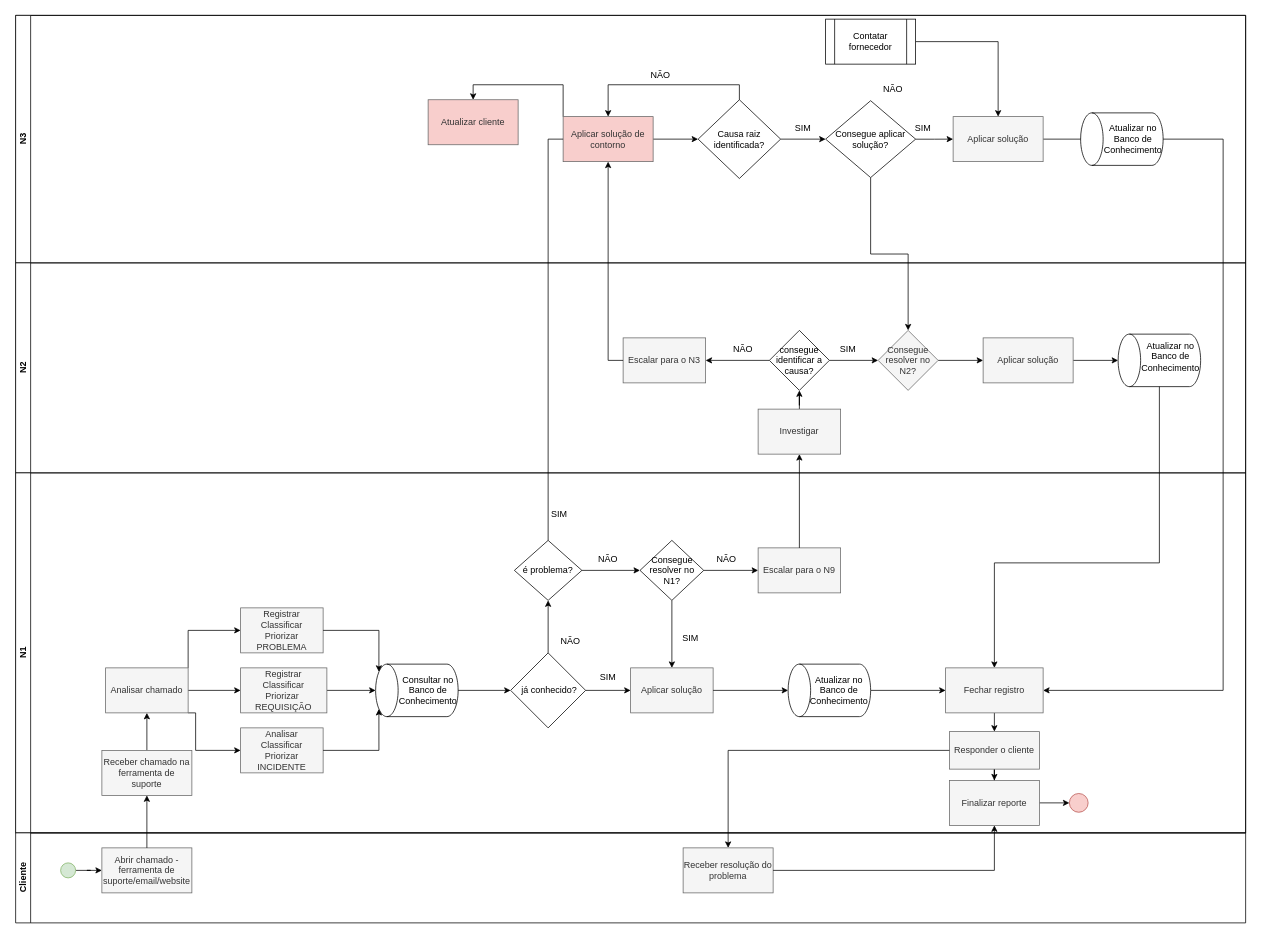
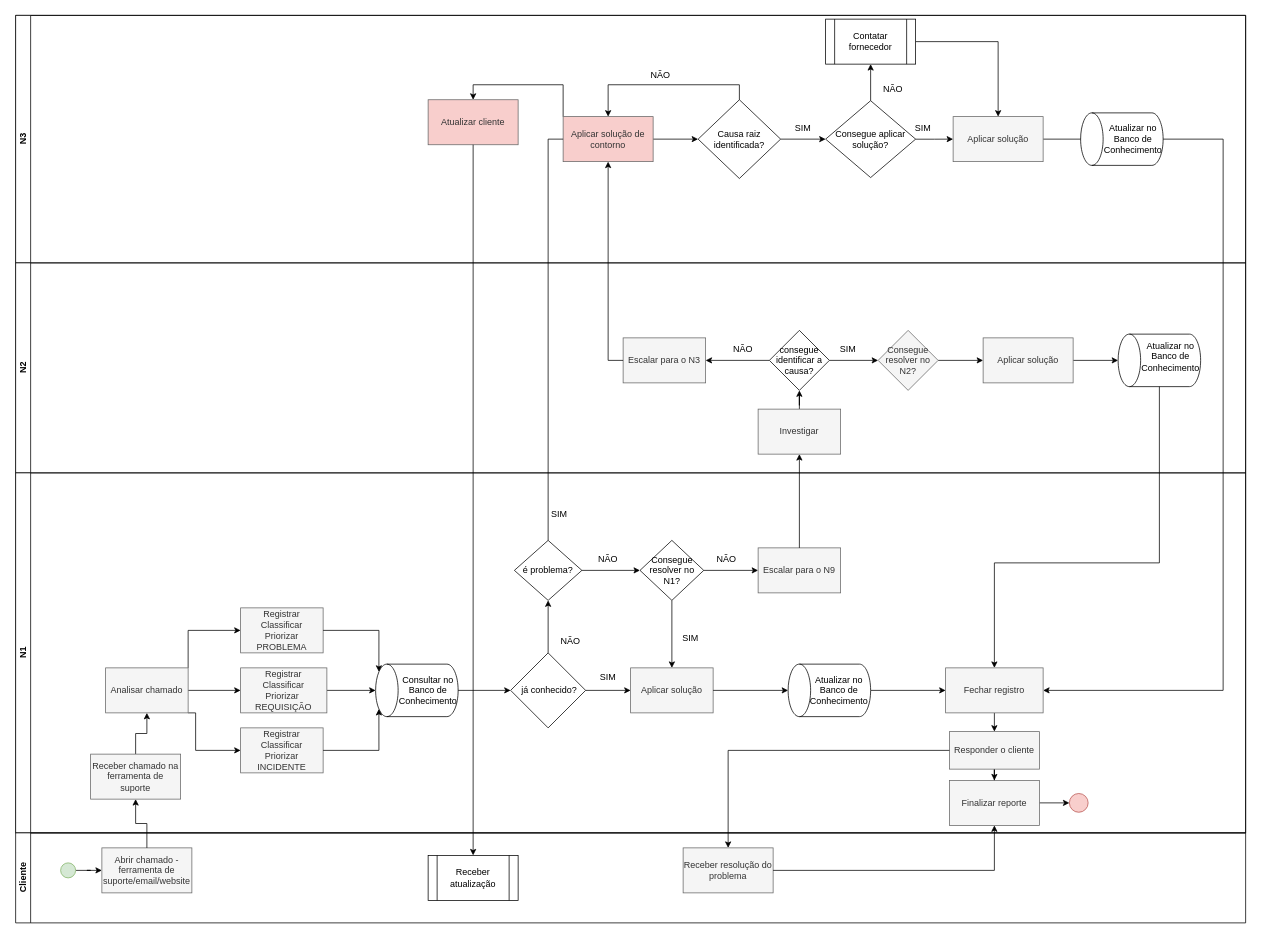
edge "Consegue aplicar solução?" -> "Consegue resolver no N2?": now "Consegue aplicar solução?" -> "Contatar fornecedor"
node "Analisar Classificar Priorizar INCIDENTE": label "Analisar Classificar Priorizar INCIDENTE" -> "Registrar Classificar Priorizar INCIDENTE"
node "Receber chamado na ferramenta de suporte": moved (147, 773) -> (135, 777)
edge "Atualizar cliente" -> "Receber atualização": added
node "Receber atualização": added
